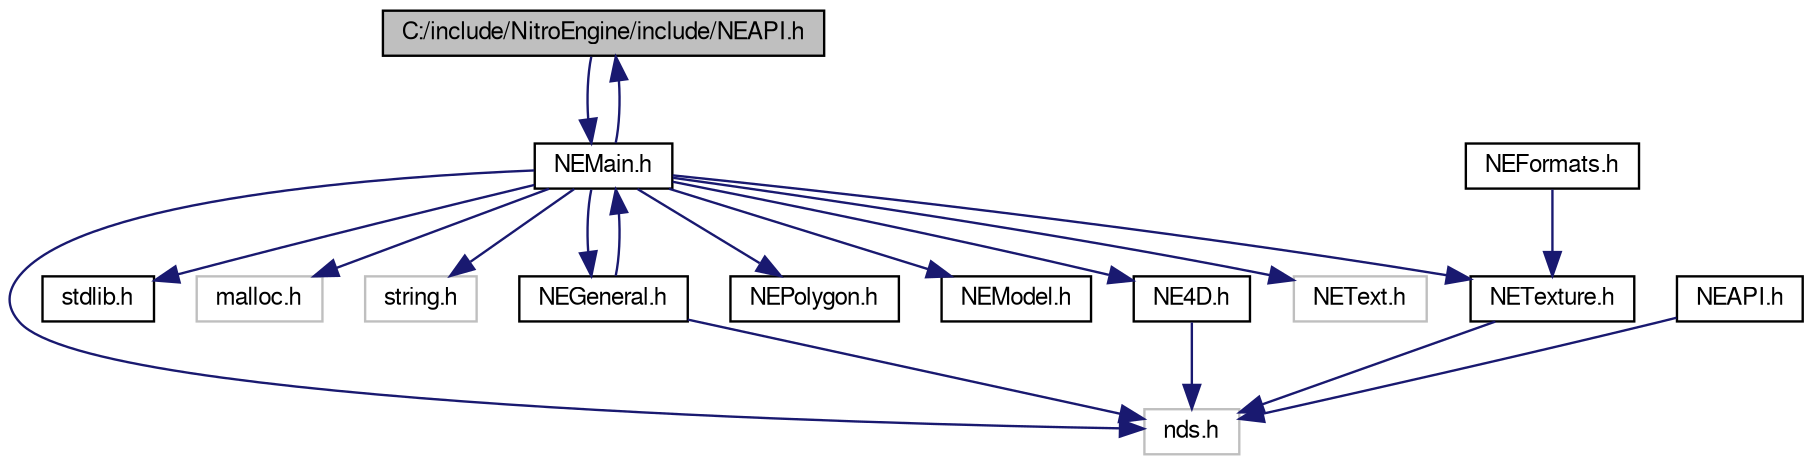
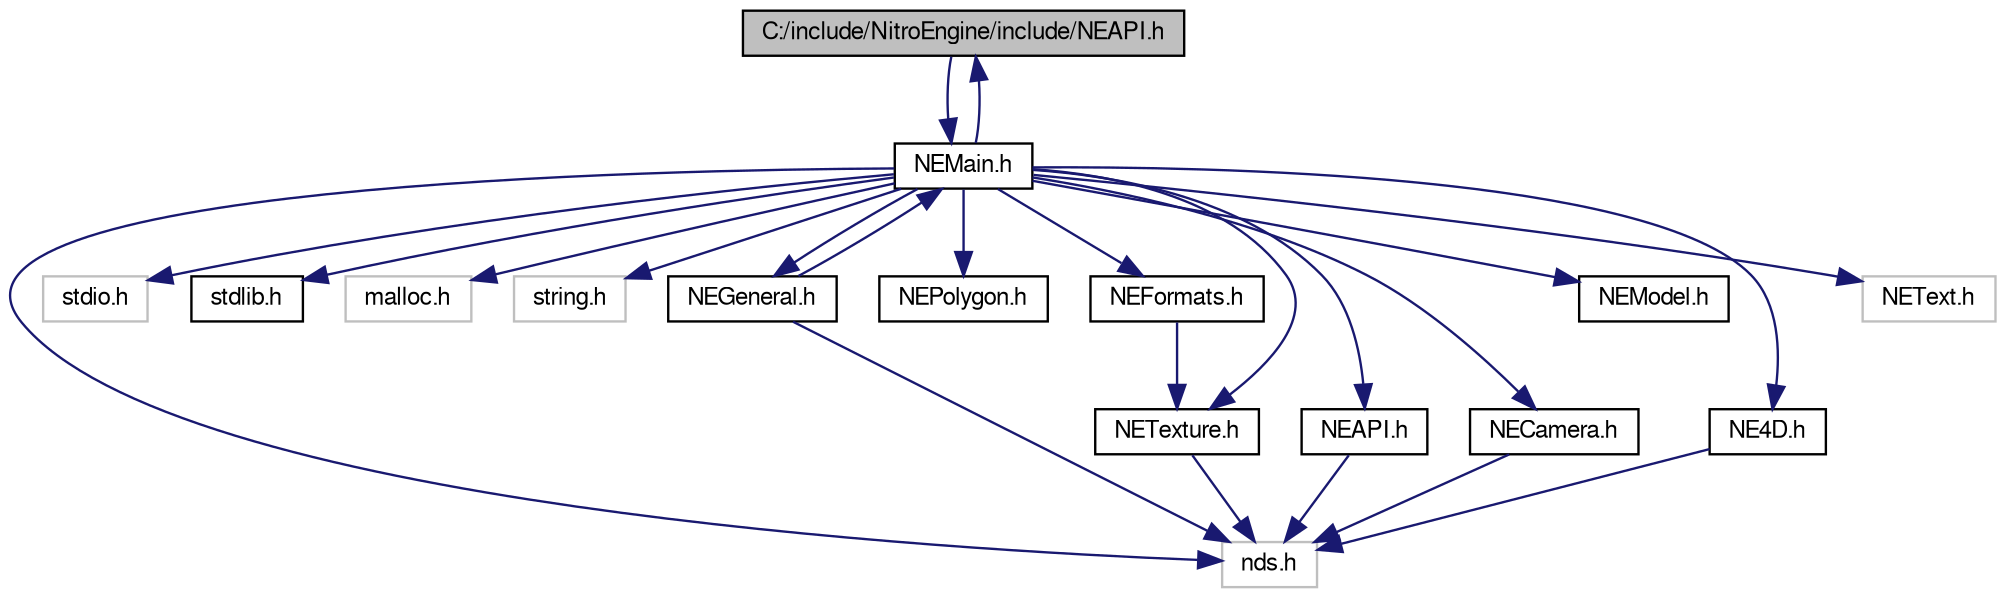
edge "NEMain.h" -> "NEFormats.h": added
edge "NEMain.h" -> "NEAPI.h": added
node "stdio.h": added
node "NECamera.h": added
